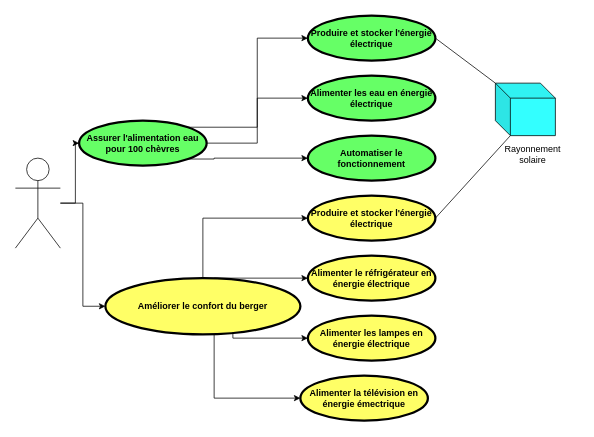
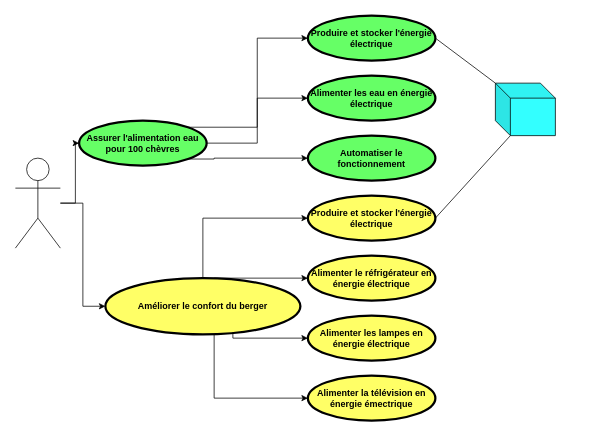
node "Rayonnement solaire": removed
node "Alimenter la télévision en énergie émectrique": moved (364, 398) -> (372, 398)
